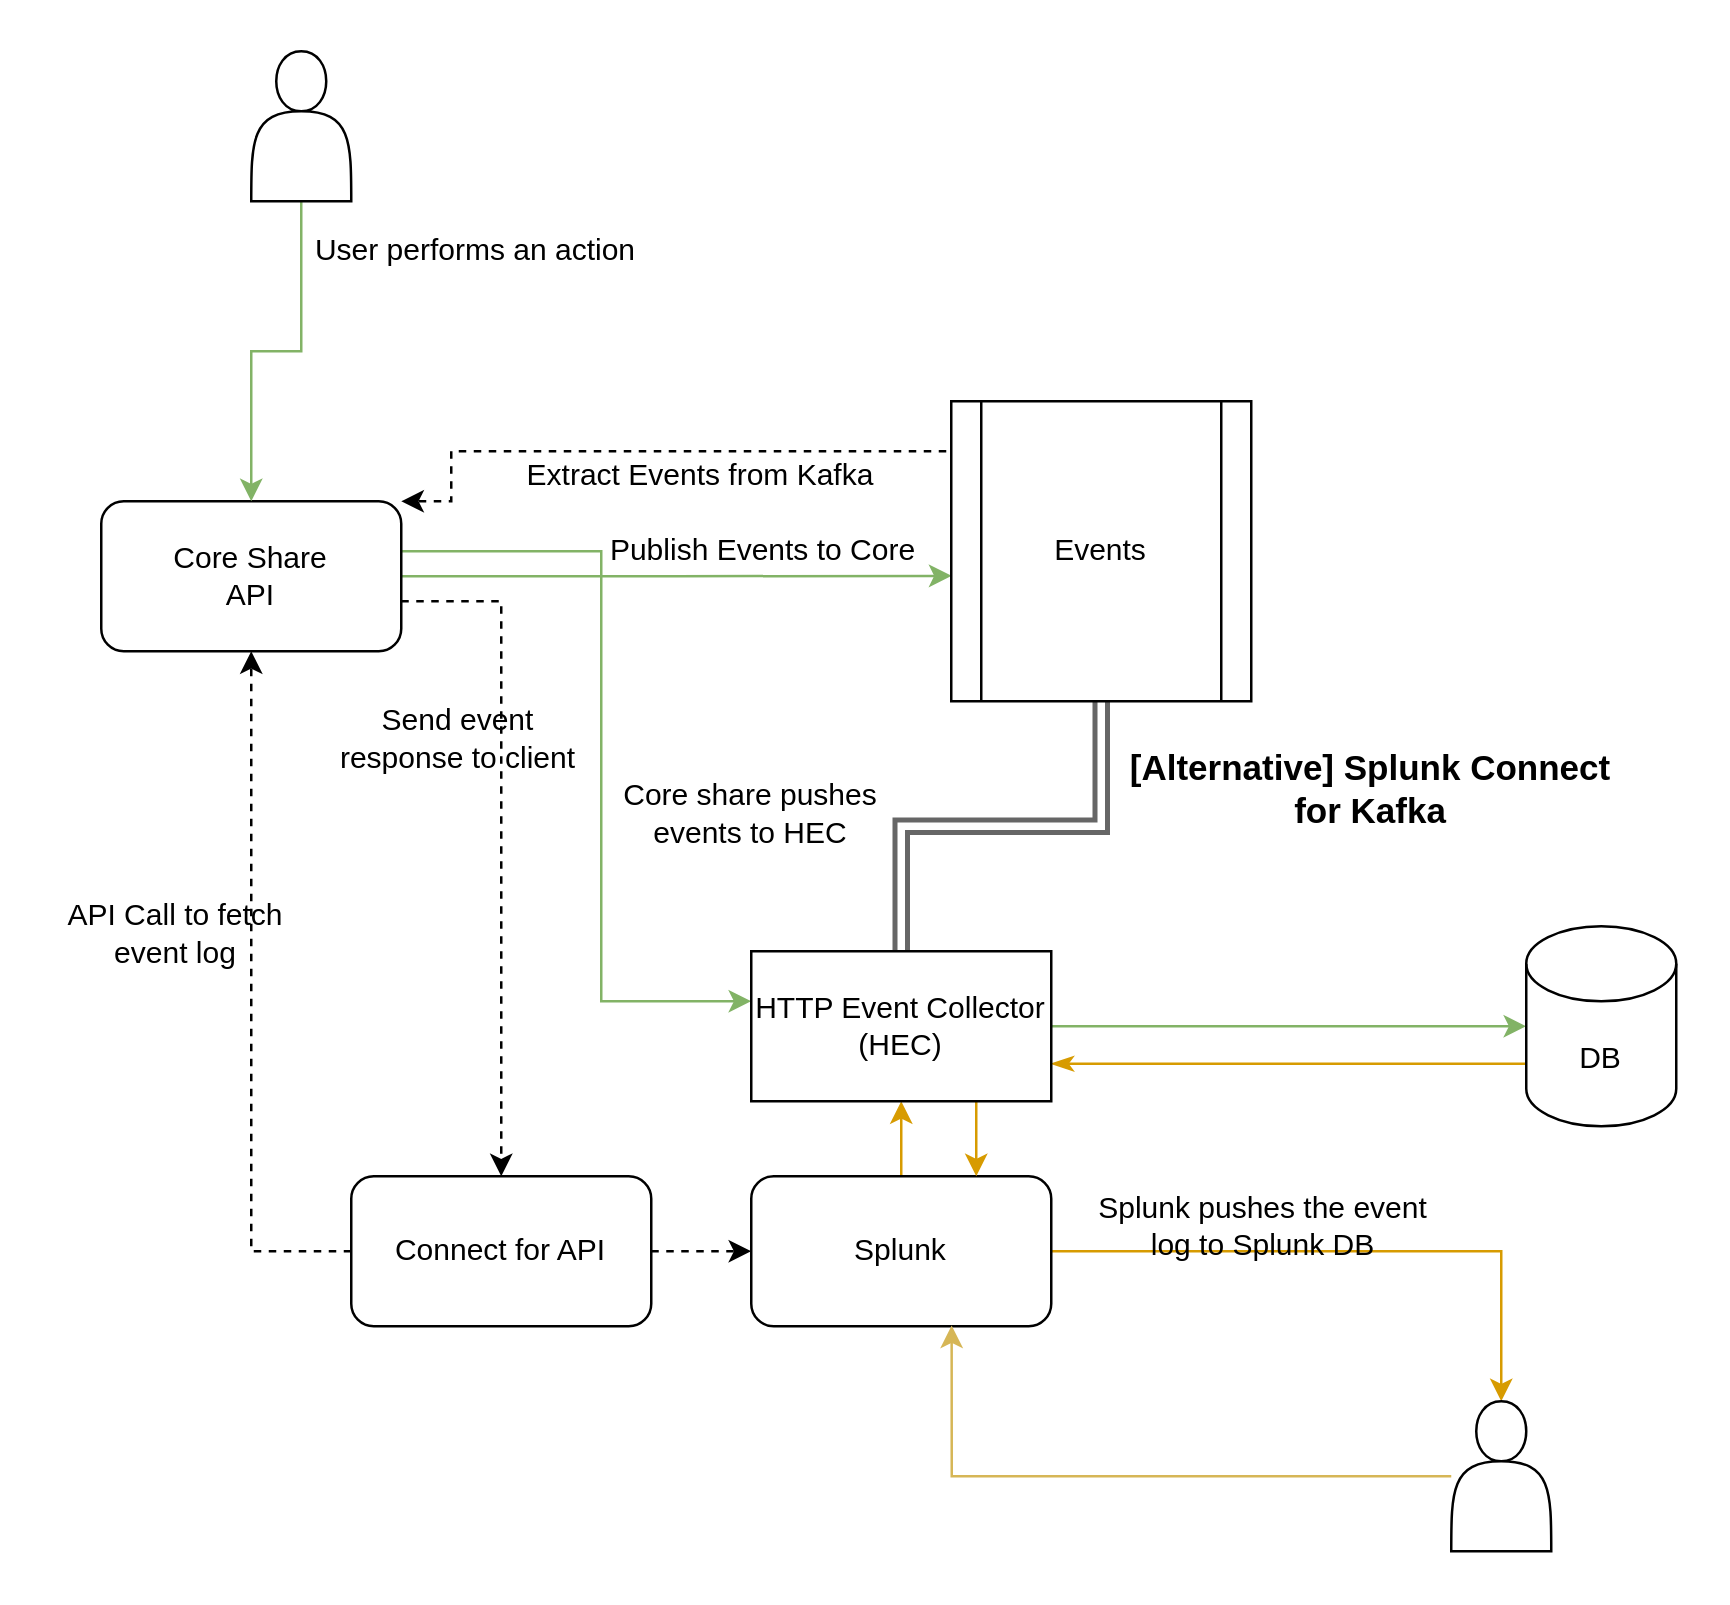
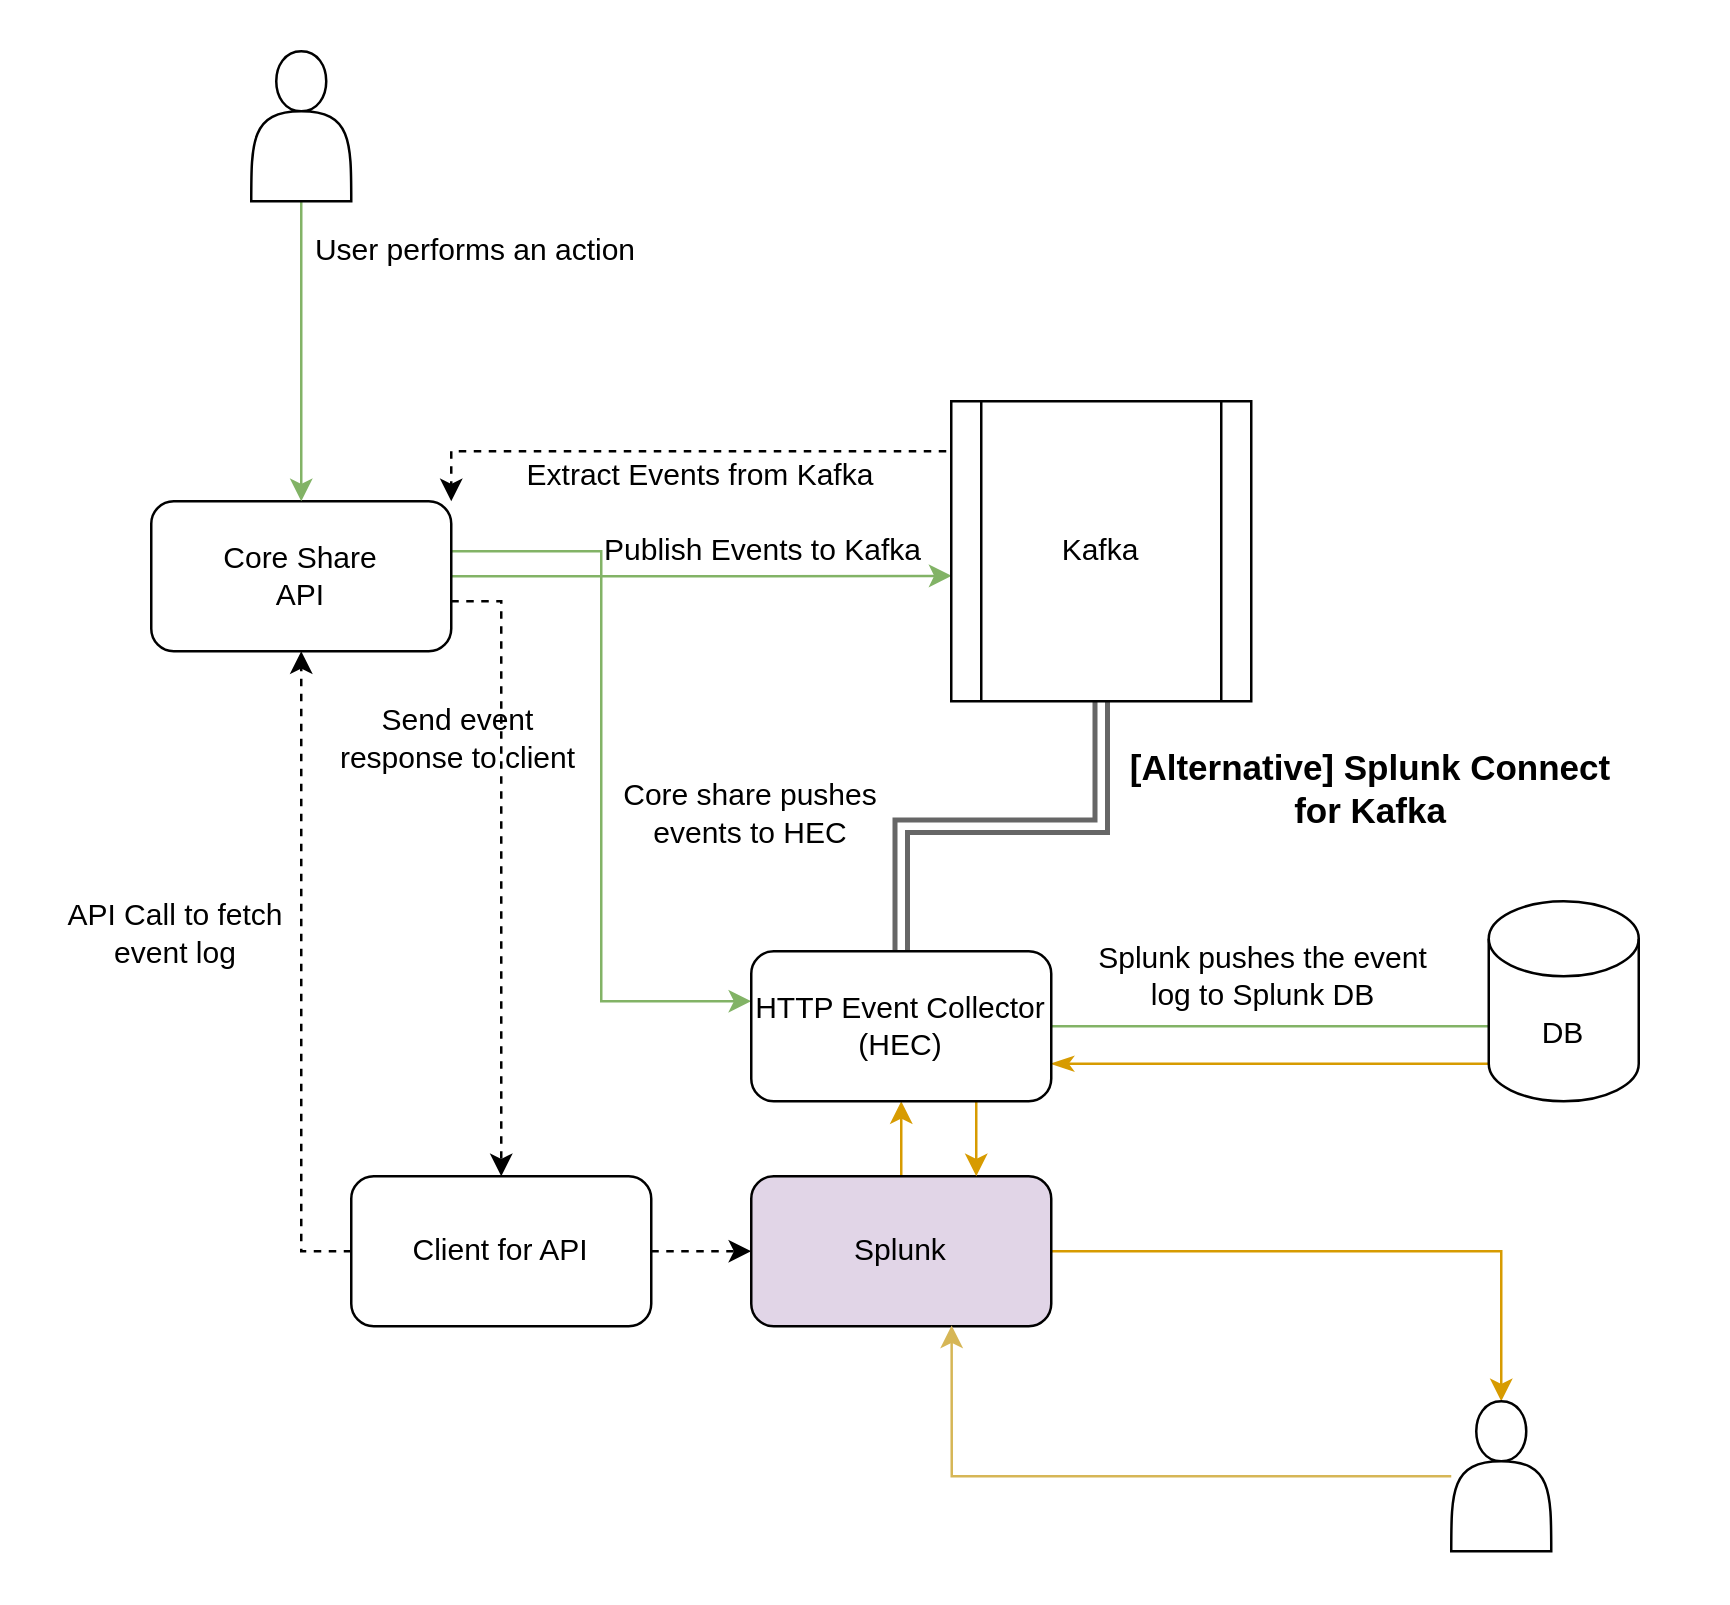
node "Publish Events to Core": label "Publish Events to Core" -> "Publish Events to Kafka"
node "Events": label "Events" -> "Kafka"
node "Core Share API": moved (251, 576) -> (301, 576)
node "HTTP Event Collector (HEC)": shape rectangle -> rounded rectangle
node "DB": moved (1601, 1026) -> (1564, 1001)
node "Splunk pushes the event log to Splunk DB": moved (1264, 1226) -> (1264, 976)
node "Connect for API": label "Connect for API" -> "Client for API"
node "Splunk": fillcolor #ffffff -> #e1d5e7
